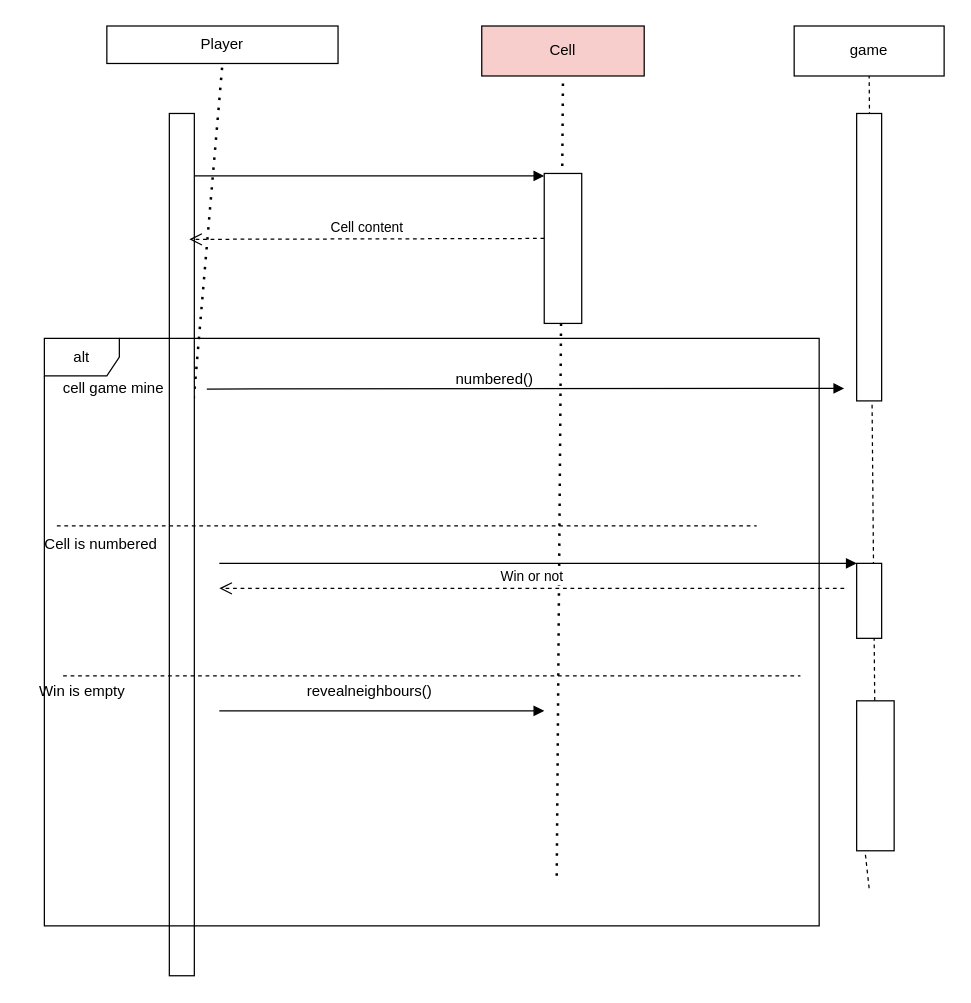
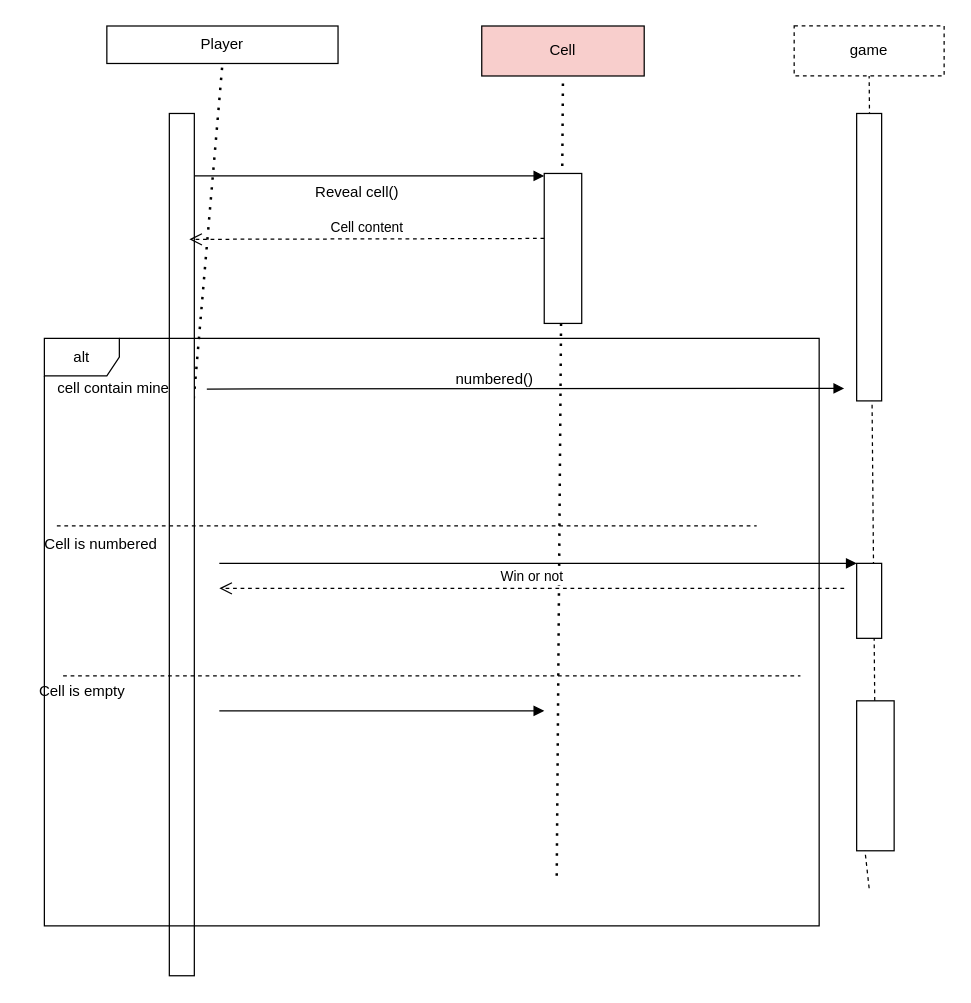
node "game": style solid -> dashed
node "Reveal cell()": added
node "cell game mine": label "cell game mine" -> "cell contain mine"
node "Win is empty": label "Win is empty" -> "Cell is empty"
node "revealneighbours()": removed
